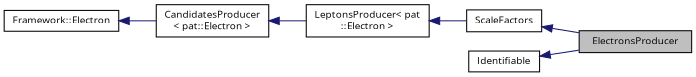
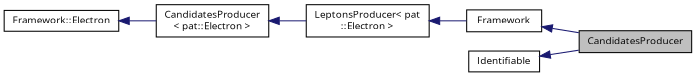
node "ScaleFactors": label "ScaleFactors" -> "Framework"
node "ElectronsProducer": label "ElectronsProducer" -> "CandidatesProducer"
